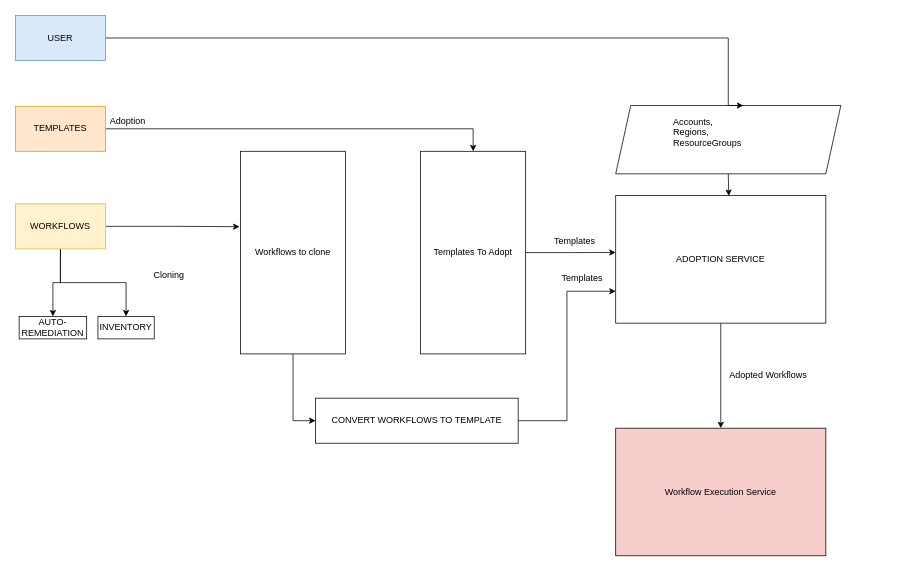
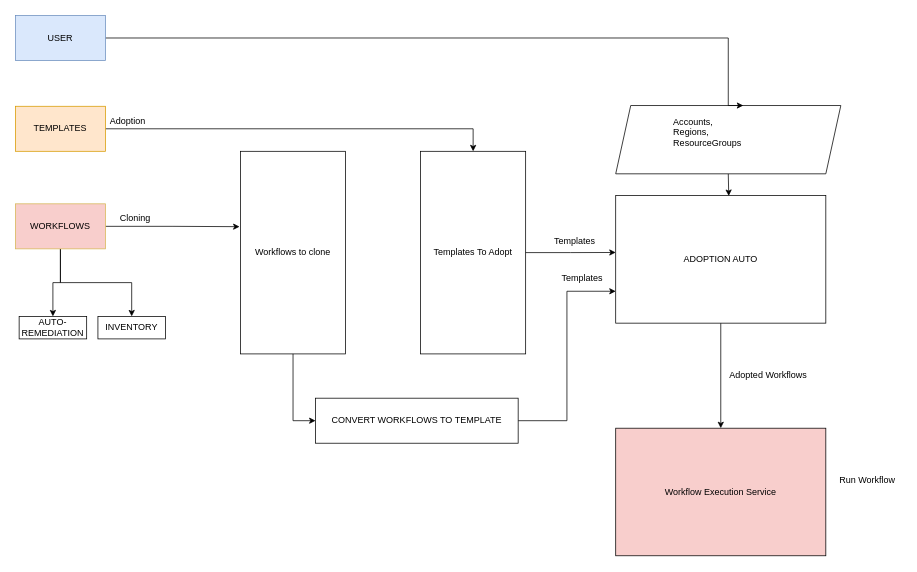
node "WORKFLOWS": fillcolor #fff2cc -> #f8cecc
node "ADOPTION SERVICE": label "ADOPTION SERVICE" -> "ADOPTION AUTO"
node "Cloning": moved (169, 275) -> (135, 219)
node "INVENTORY": size 56x23 -> 68x23
node "Run Workflow": added
